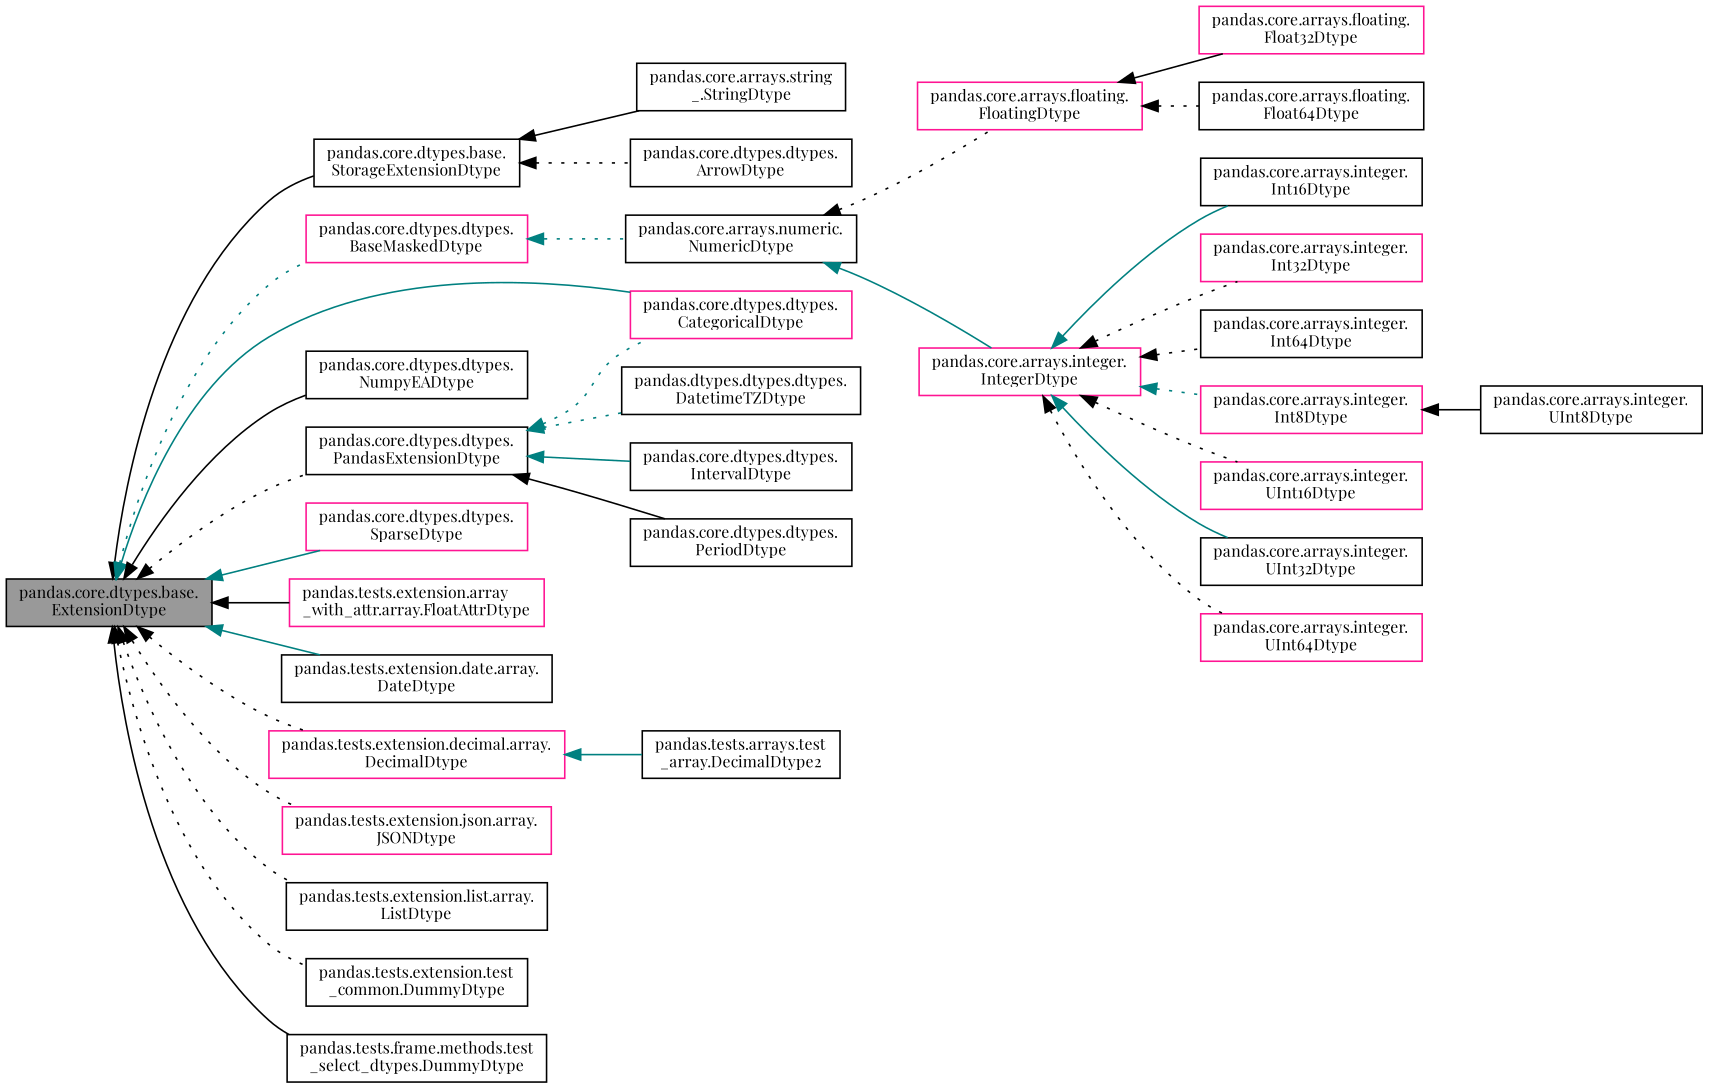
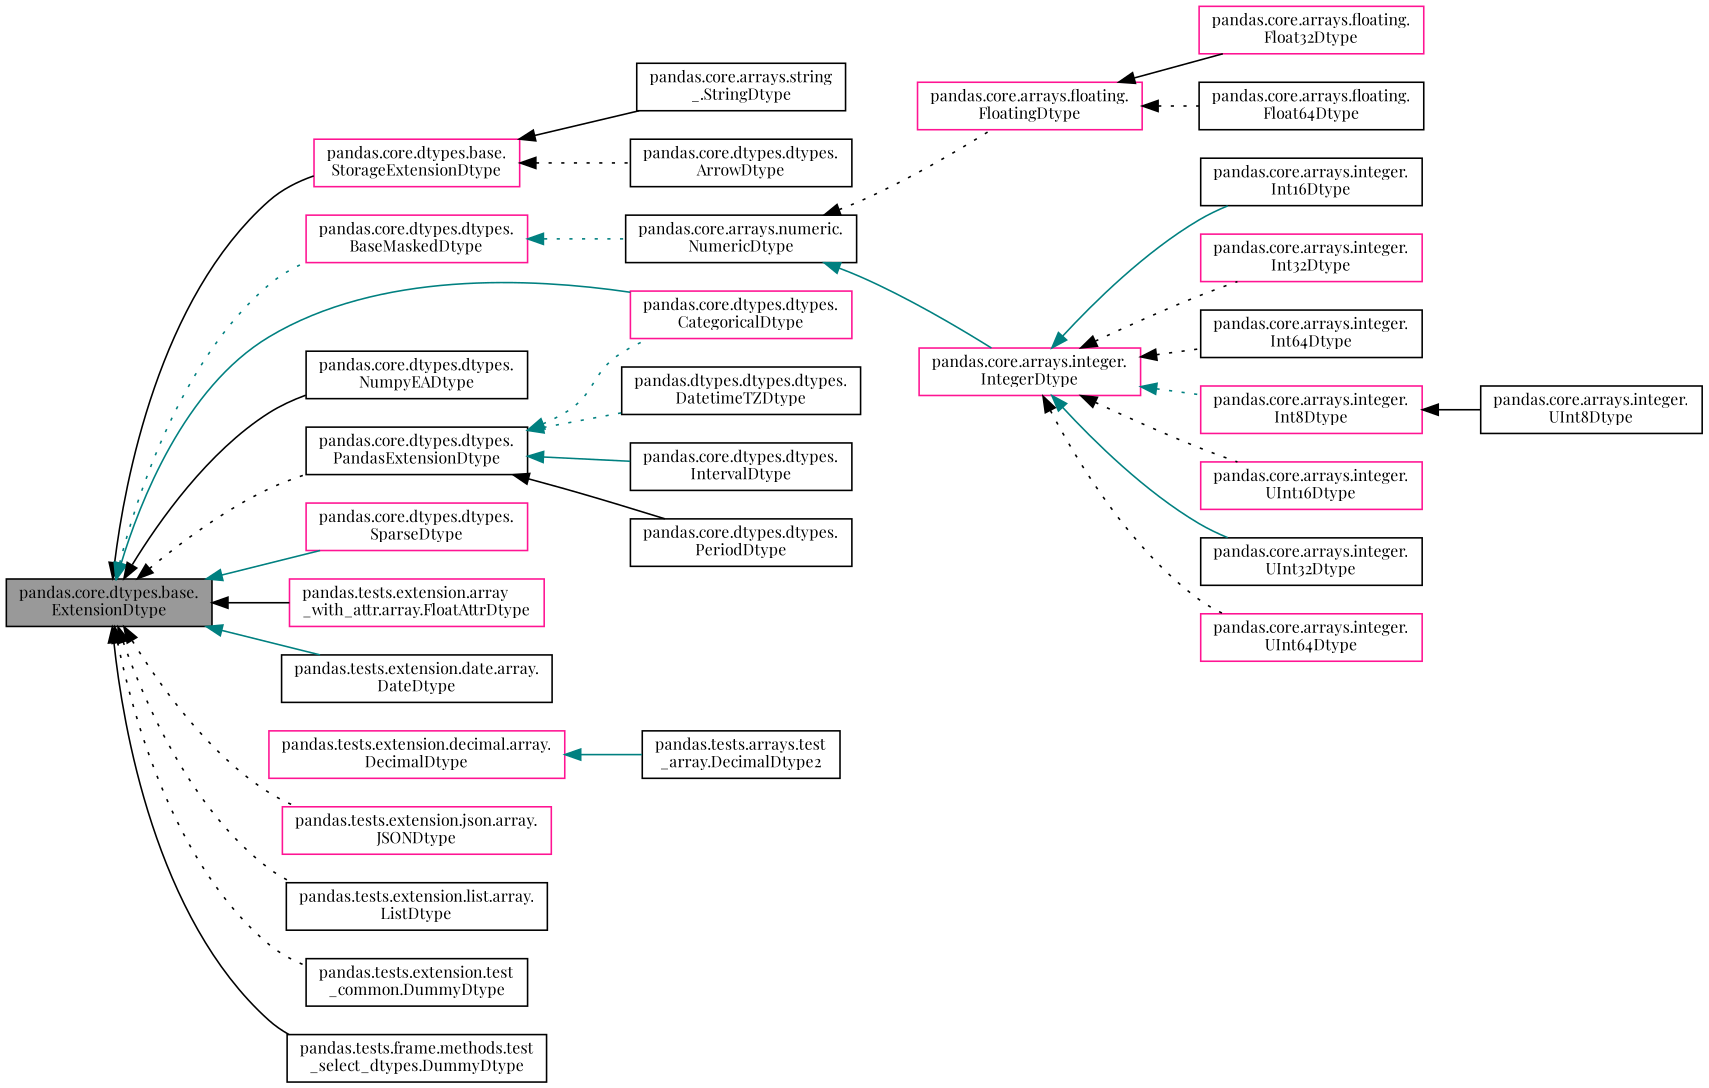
node "pandas.core.dtypes.base. StorageExtensionDtype": color black -> deeppink
edge "pandas.tests.extension.decimal.array. DecimalDtype" -> "pandas.core.dtypes.base. ExtensionDtype": removed
